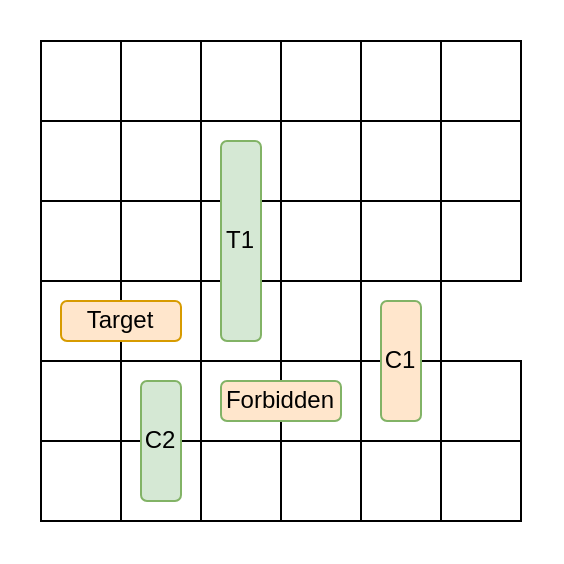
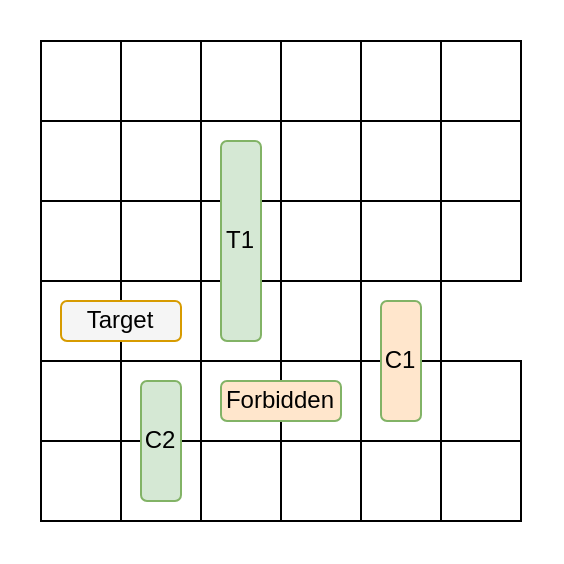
node "Target": fillcolor #ffe6cc -> #f5f5f5
